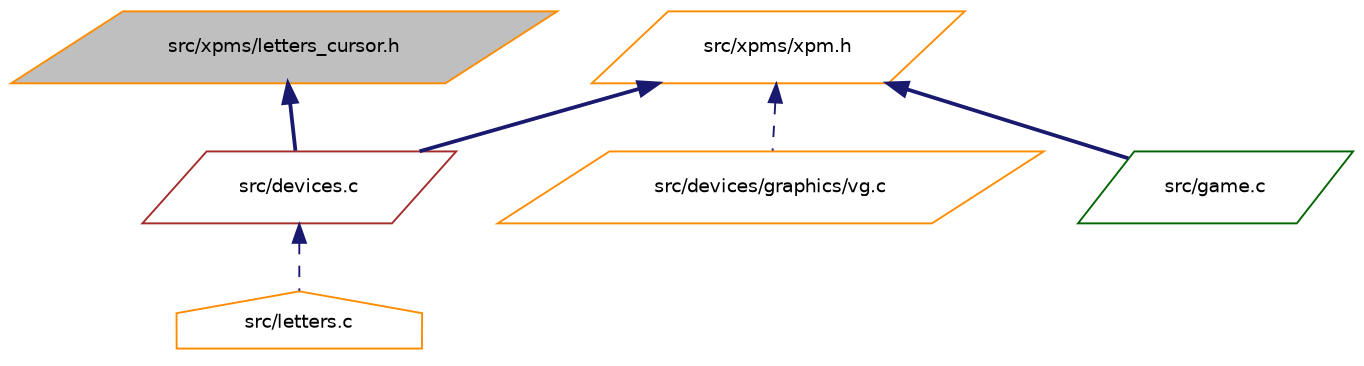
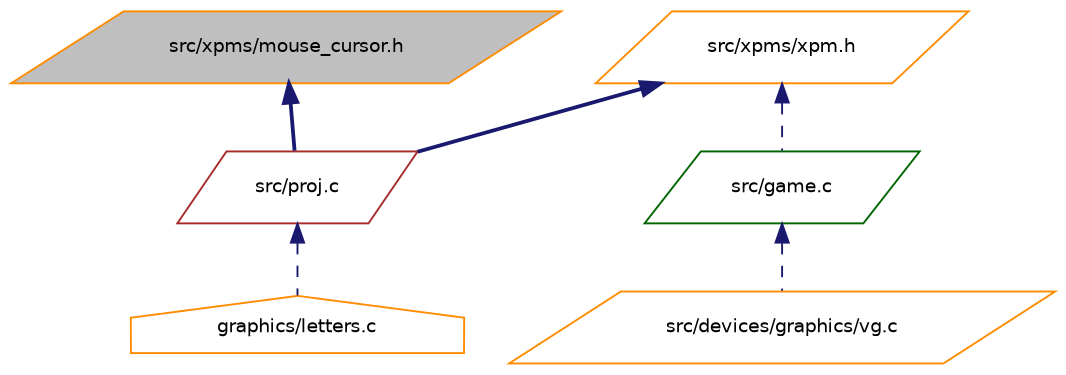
node "src/xpms/letters_cursor.h": label "src/xpms/letters_cursor.h" -> "src/xpms/mouse_cursor.h"
edge "src/game.c" -> "src/xpms/xpm.h": style bold -> dashed
edge "src/devices/graphics/vg.c" -> "src/xpms/xpm.h": now "src/devices/graphics/vg.c" -> "src/game.c"
node "src/devices.c": label "src/devices.c" -> "src/proj.c"
node "src/letters.c": label "src/letters.c" -> "graphics/letters.c"
